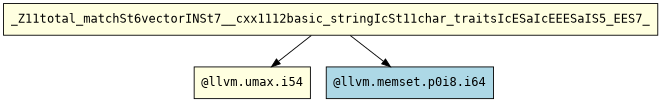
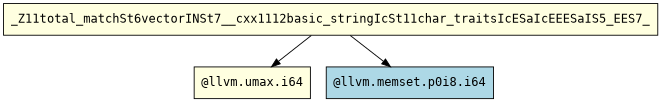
node "@llvm.umax.i54": label "@llvm.umax.i54" -> "@llvm.umax.i64"
